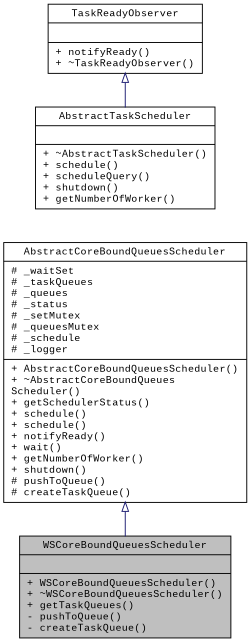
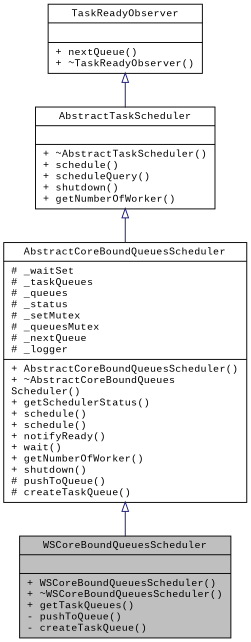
node "TaskReadyObserver": text "+ notifyReady()" -> "+ nextQueue()"
edge "AbstractCoreBoundQueuesScheduler" -> "AbstractTaskScheduler": added
node "AbstractCoreBoundQueuesScheduler": text "# _schedule" -> "# _nextQueue"
